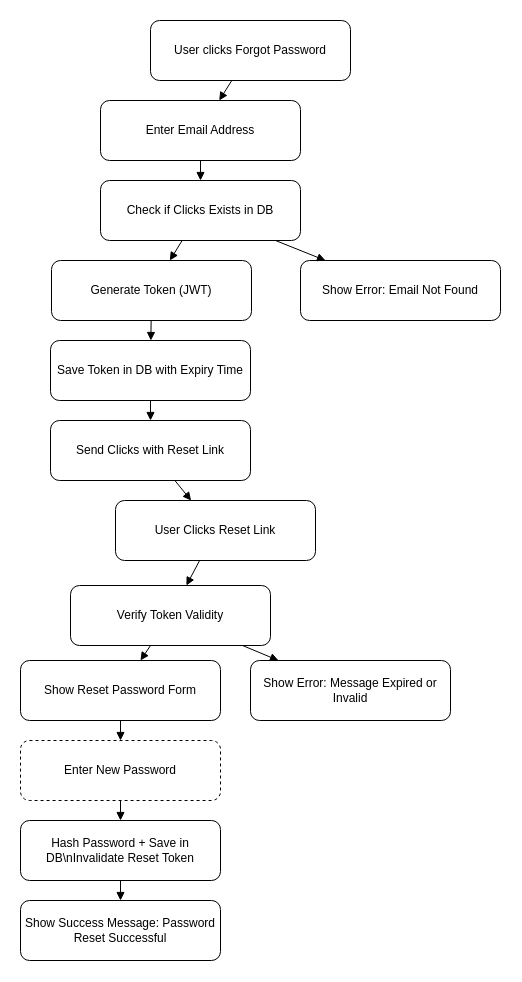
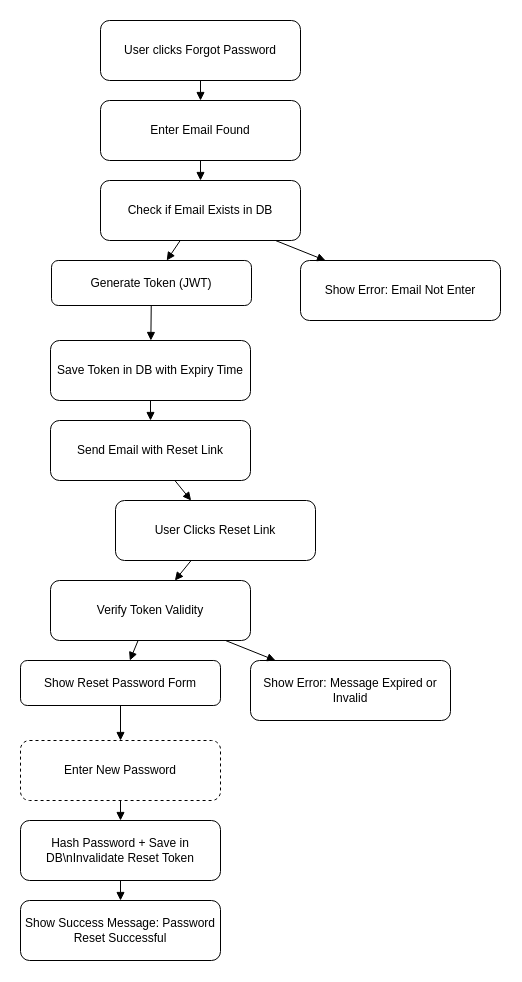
node "User clicks Forgot Password": moved (251, 51) -> (201, 51)
node "Enter Email Address": label "Enter Email Address" -> "Enter Email Found"
node "Check if Clicks Exists in DB": label "Check if Clicks Exists in DB" -> "Check if Email Exists in DB"
node "Generate Token (JWT)": size 200x60 -> 200x45
node "Show Error: Email Not Found": label "Show Error: Email Not Found" -> "Show Error: Email Not Enter"
node "Send Clicks with Reset Link": label "Send Clicks with Reset Link" -> "Send Email with Reset Link"
node "Verify Token Validity": moved (171, 616) -> (151, 611)
node "Show Reset Password Form": size 200x60 -> 200x45
